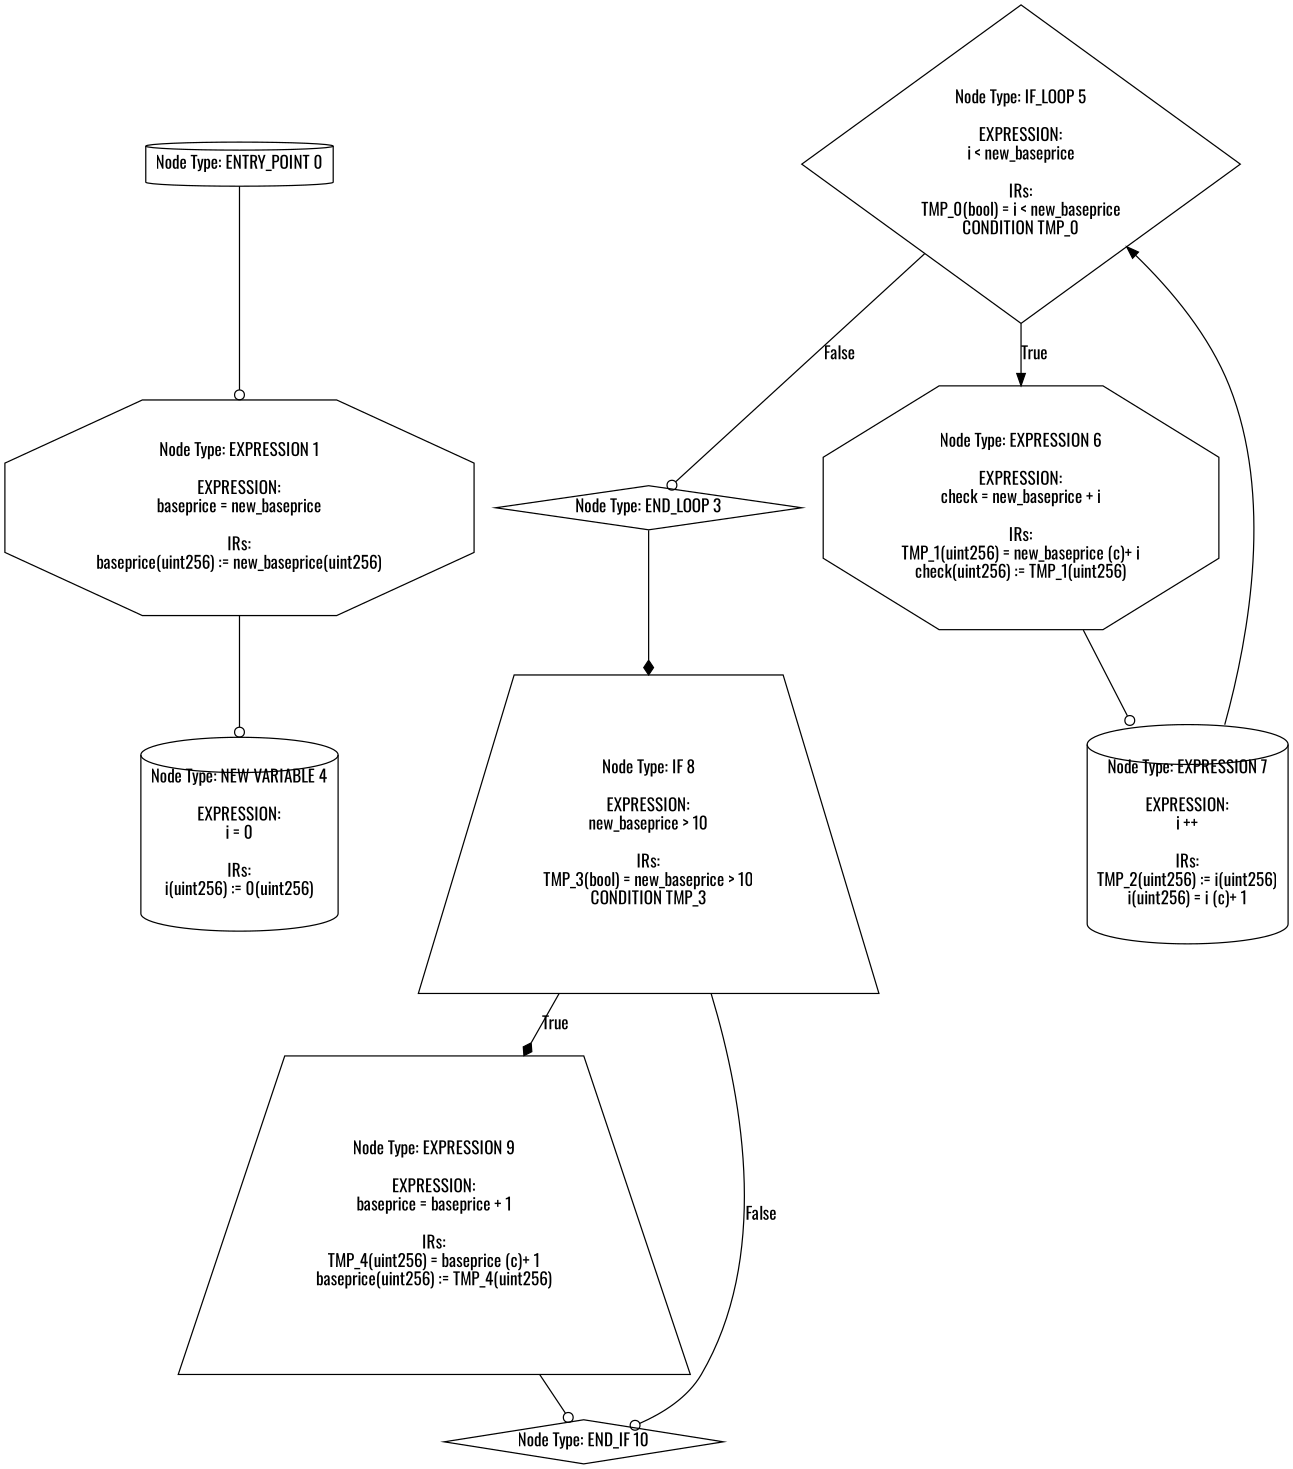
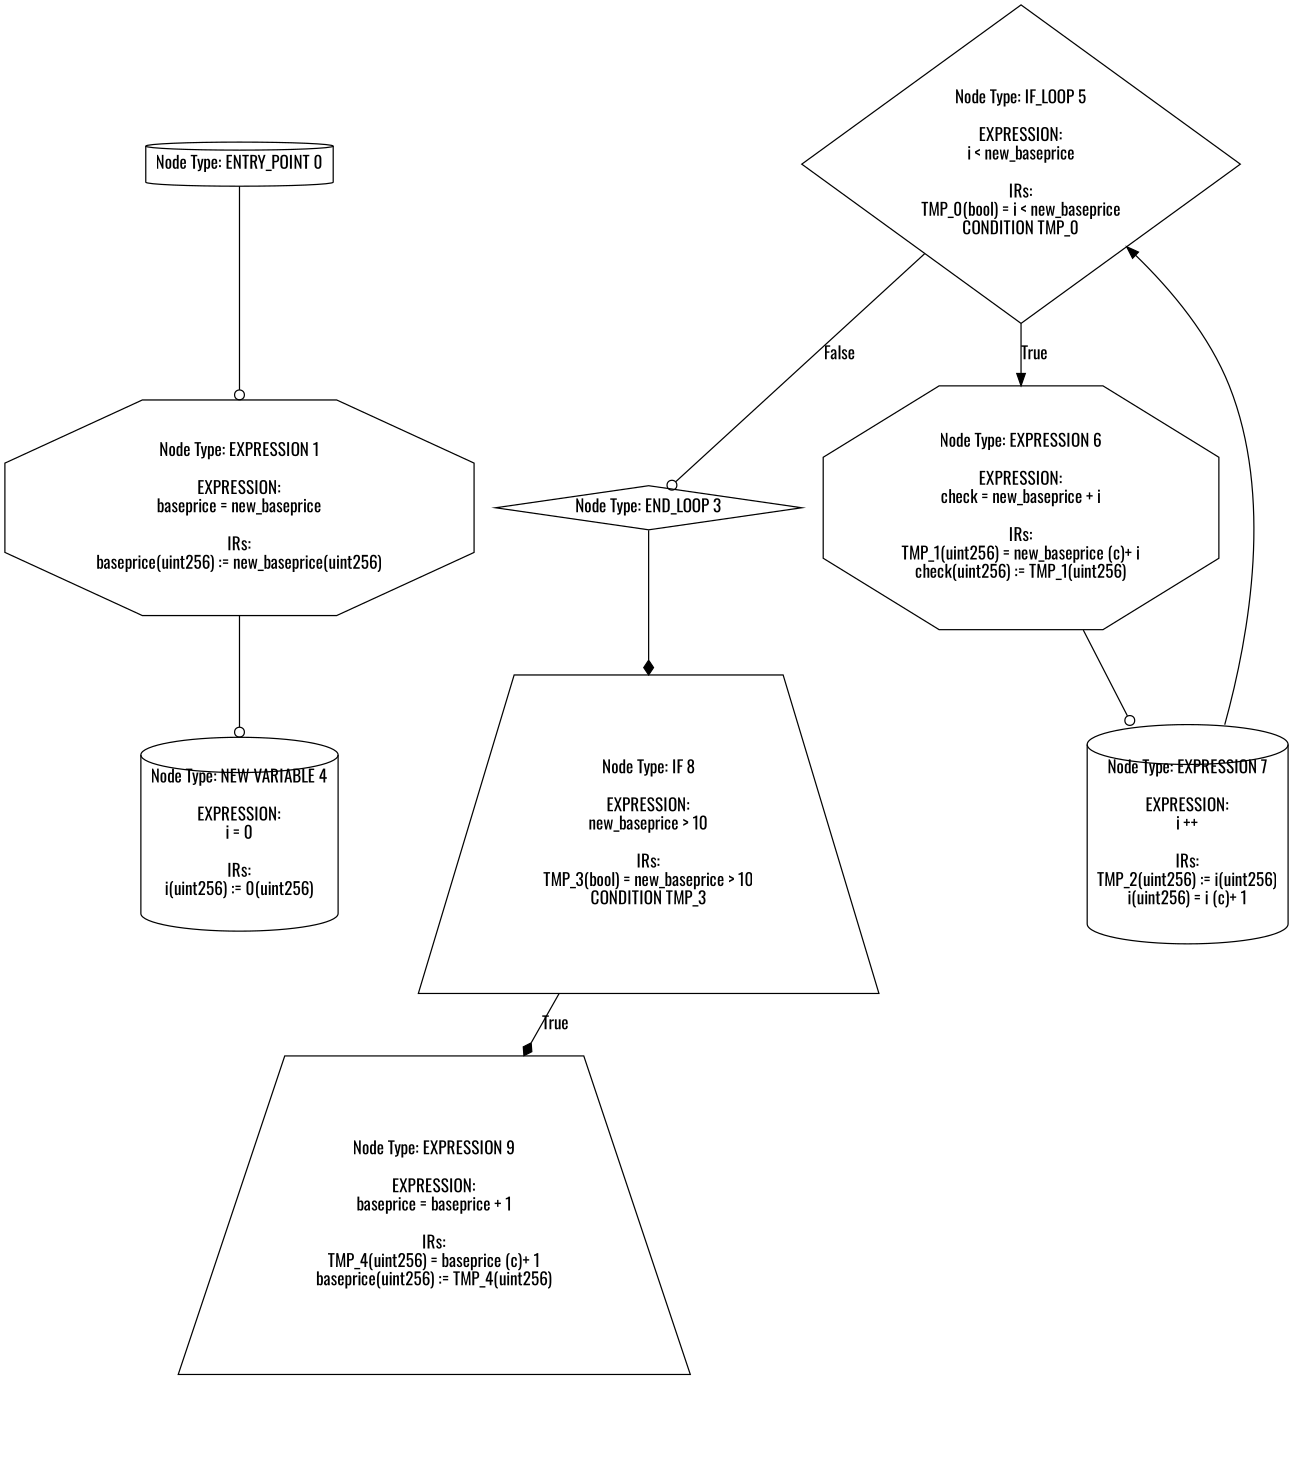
node "Node Type: END_IF 10": removed
